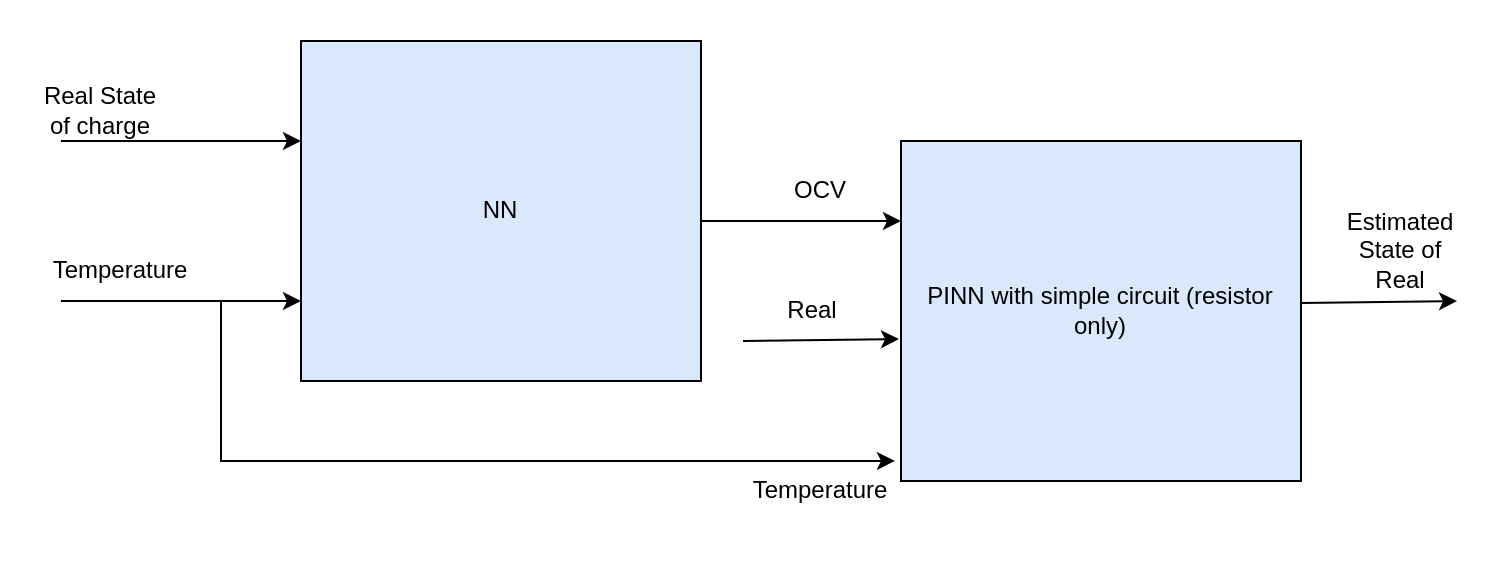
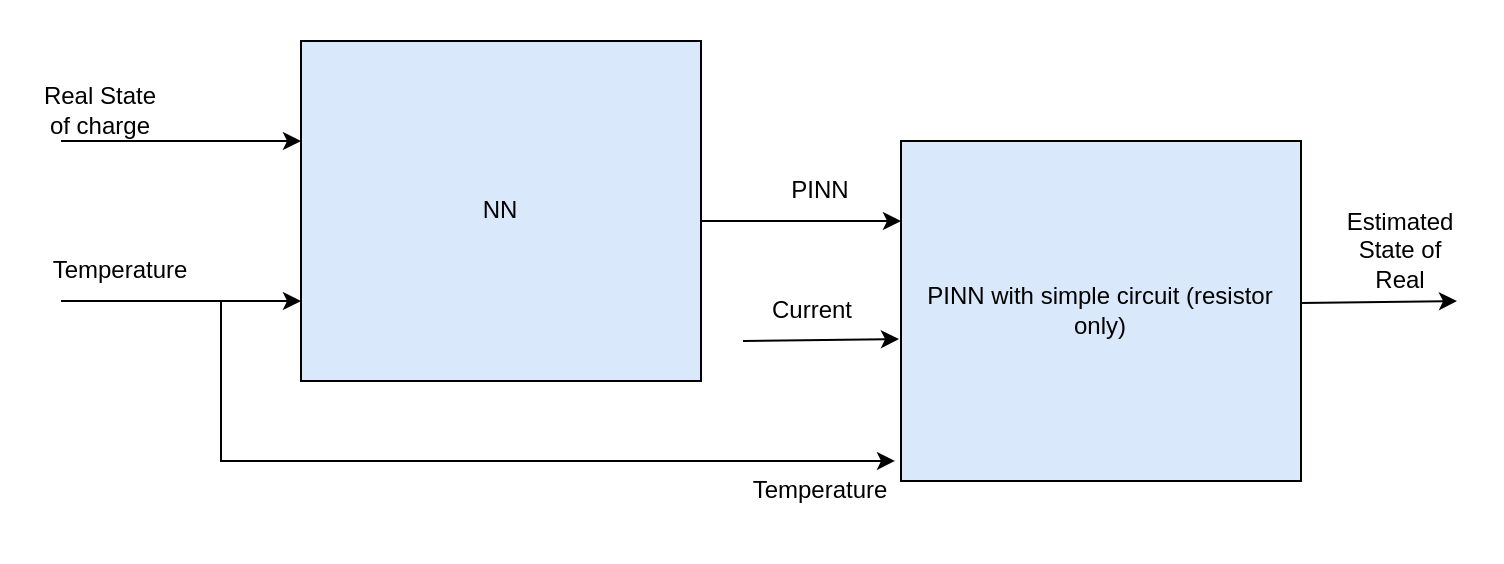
node "OCV": label "OCV" -> "PINN"
node "Real": label "Real" -> "Current"
